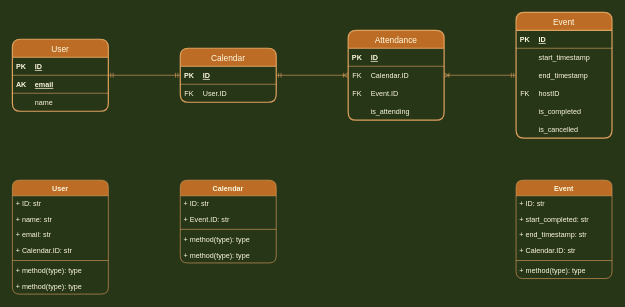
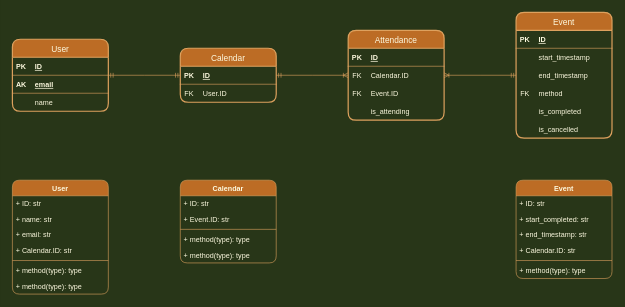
node "hostID": label "hostID" -> "method"
